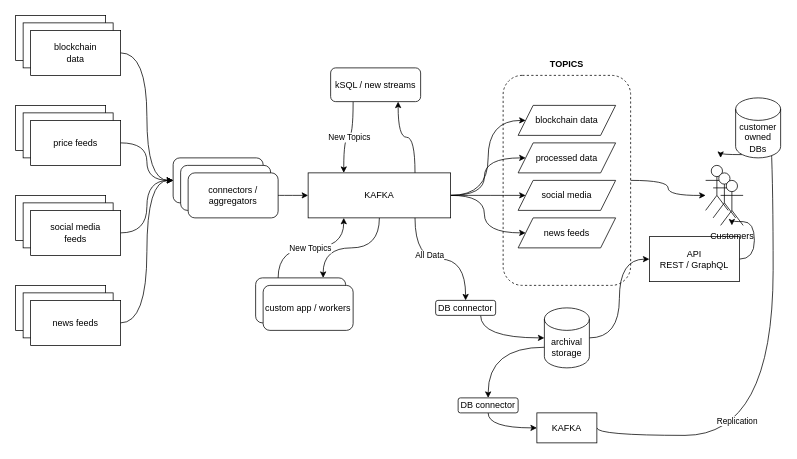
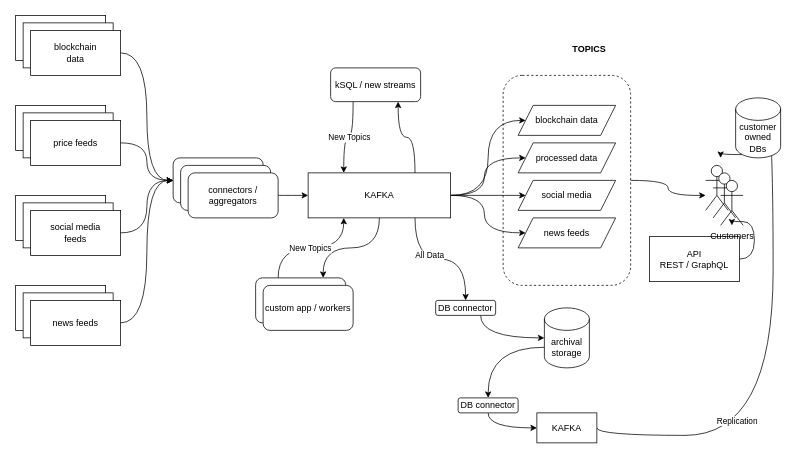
node "TOPICS": moved (567, 64) -> (589, 49)
edge "archival storage" -> "API REST / GraphQL": removed
